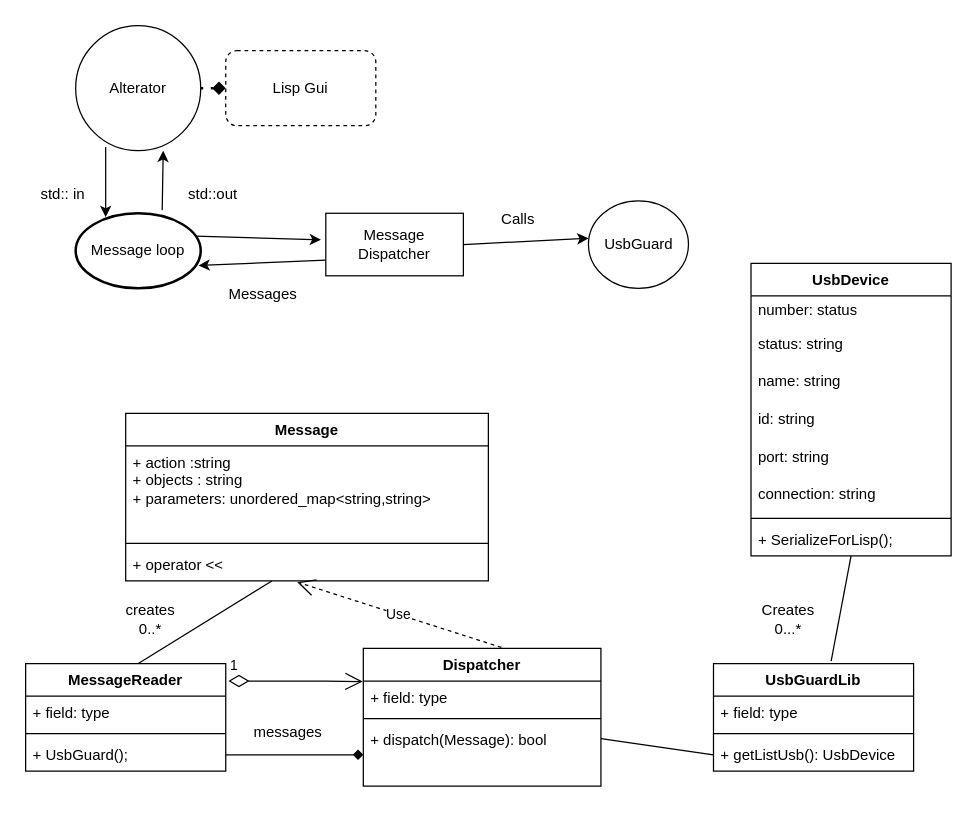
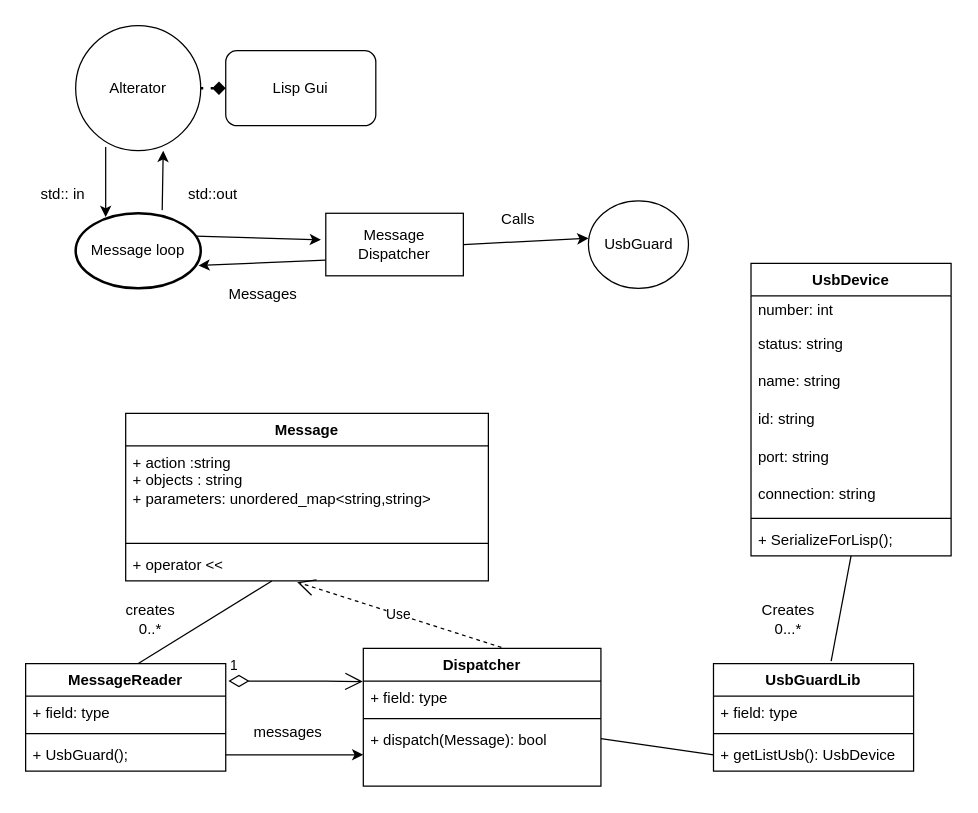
node "Lisp Gui": style dashed -> solid
node "number: status": label "number: status" -> "number: int"
edge "+ UsbGuard();" -> "+ dispatch(Message): bool": arrowhead diamond -> classic
